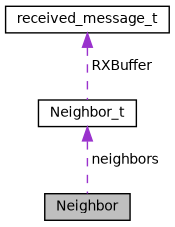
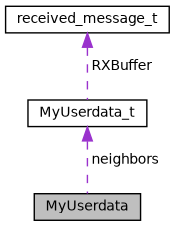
node "Neighbor_t": label "Neighbor_t" -> "MyUserdata_t"
node "Neighbor": label "Neighbor" -> "MyUserdata"
